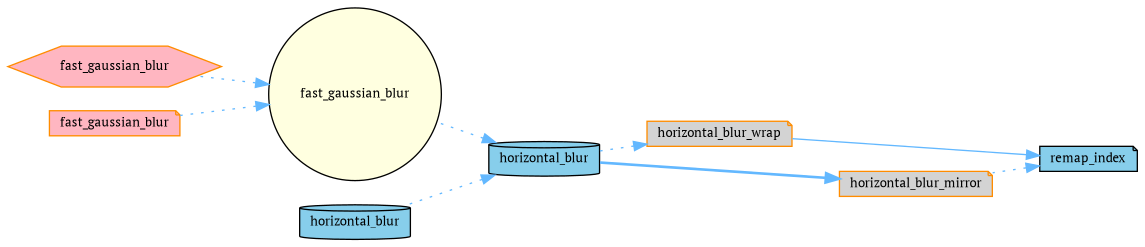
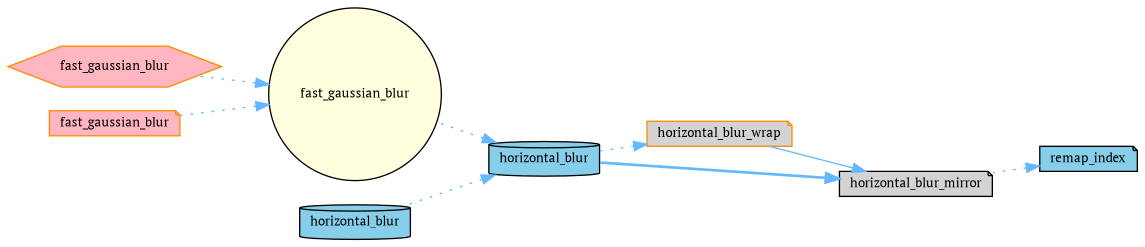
edge "horizontal_blur_wrap" -> "remap_index": now "horizontal_blur_wrap" -> "horizontal_blur_mirror"
node "horizontal_blur_mirror": color darkorange -> black
